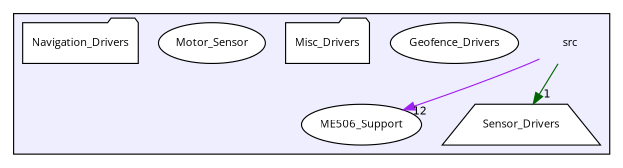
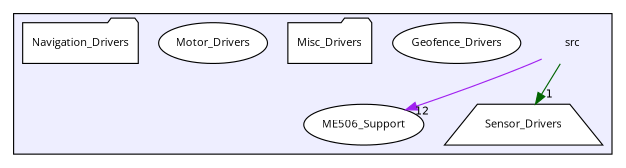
node "Motor_Sensor": label "Motor_Sensor" -> "Motor_Drivers"
